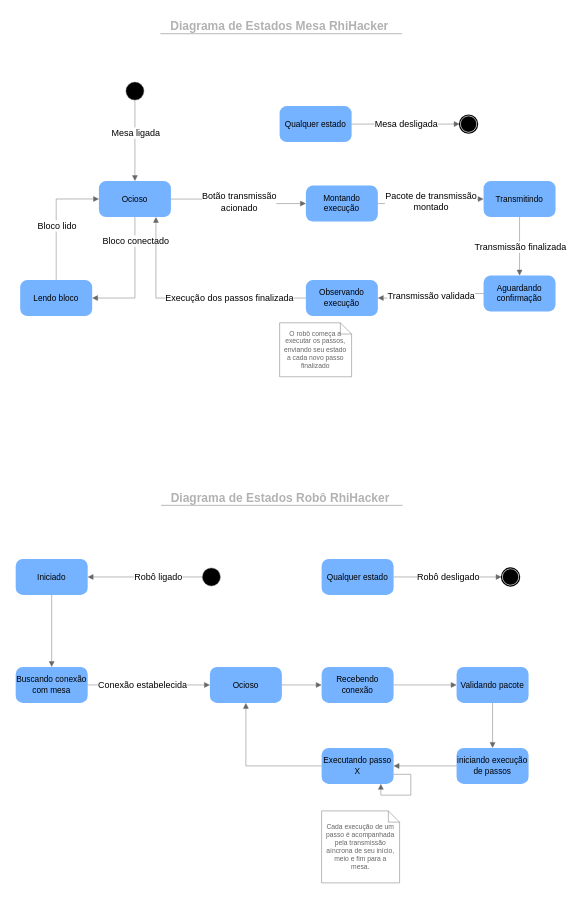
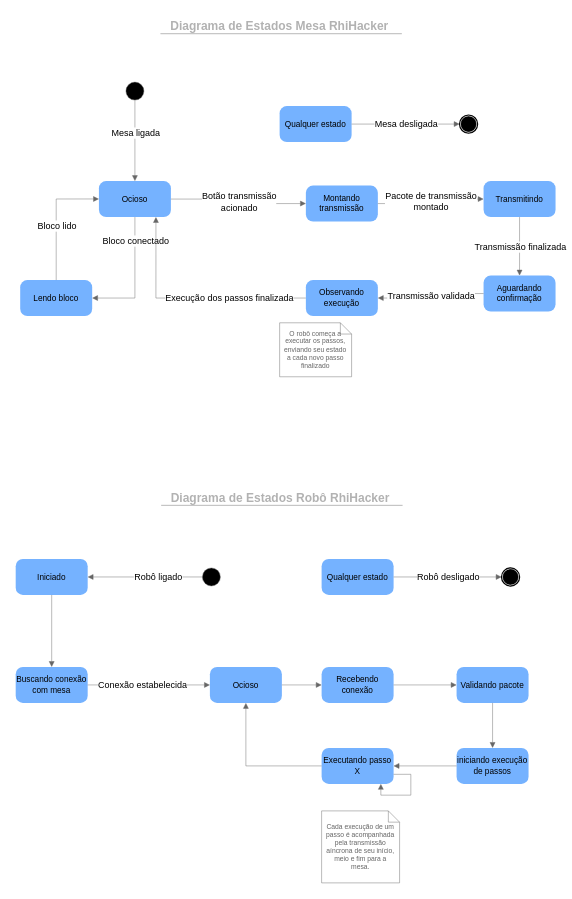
node "Montando execução": label "Montando execução" -> "Montando transmissão"
